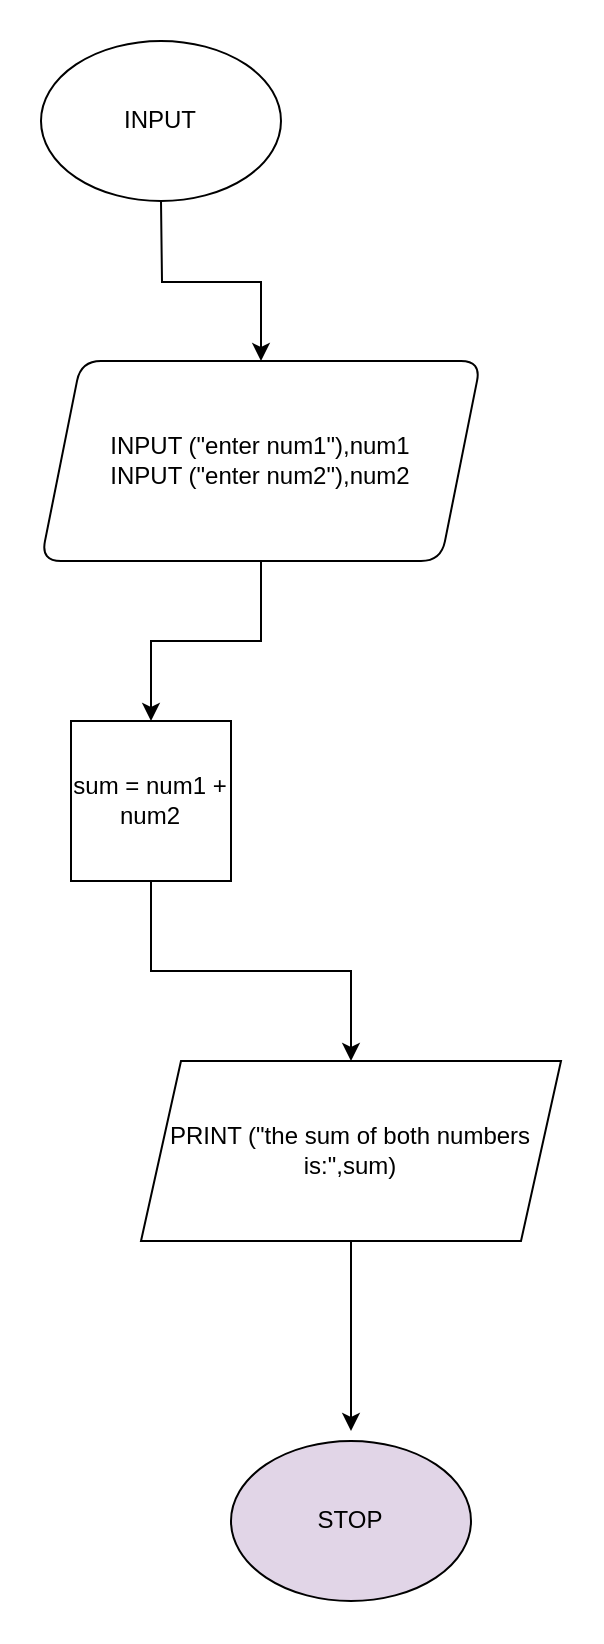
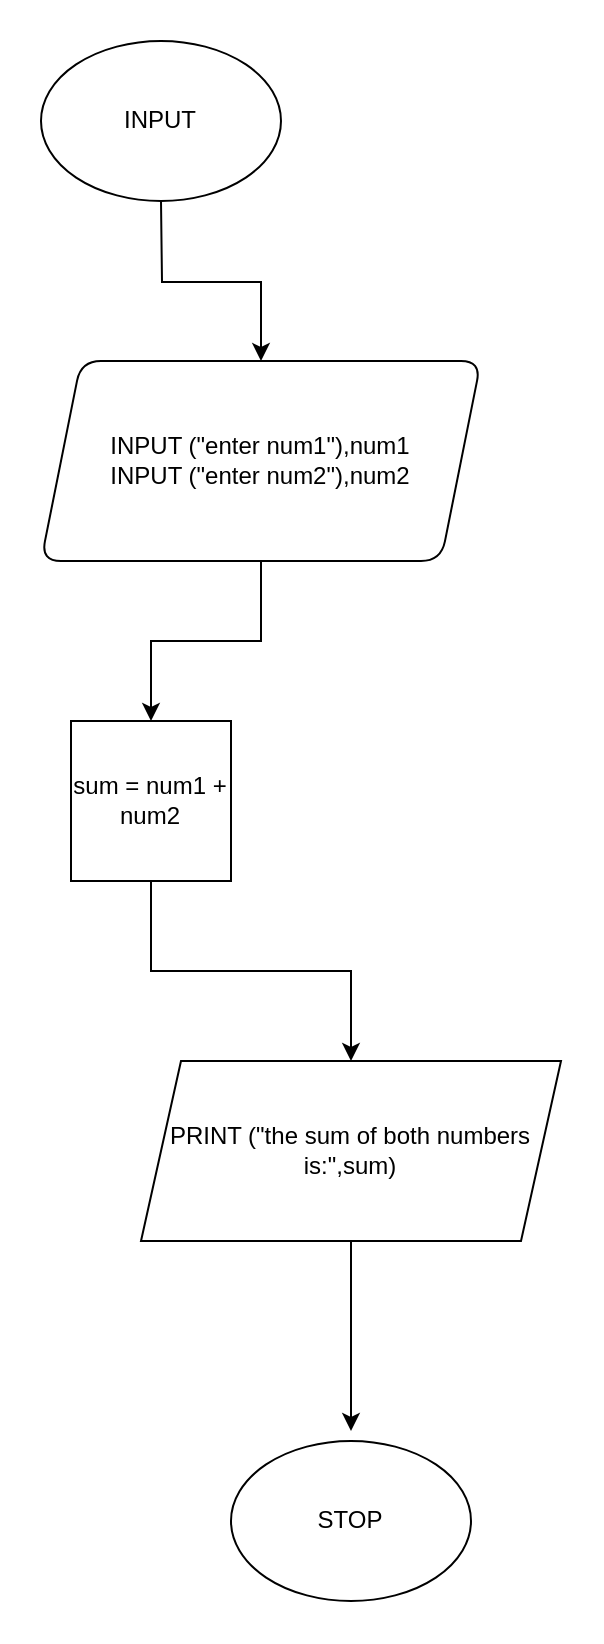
node "STOP": fillcolor #e1d5e7 -> #ffffff
